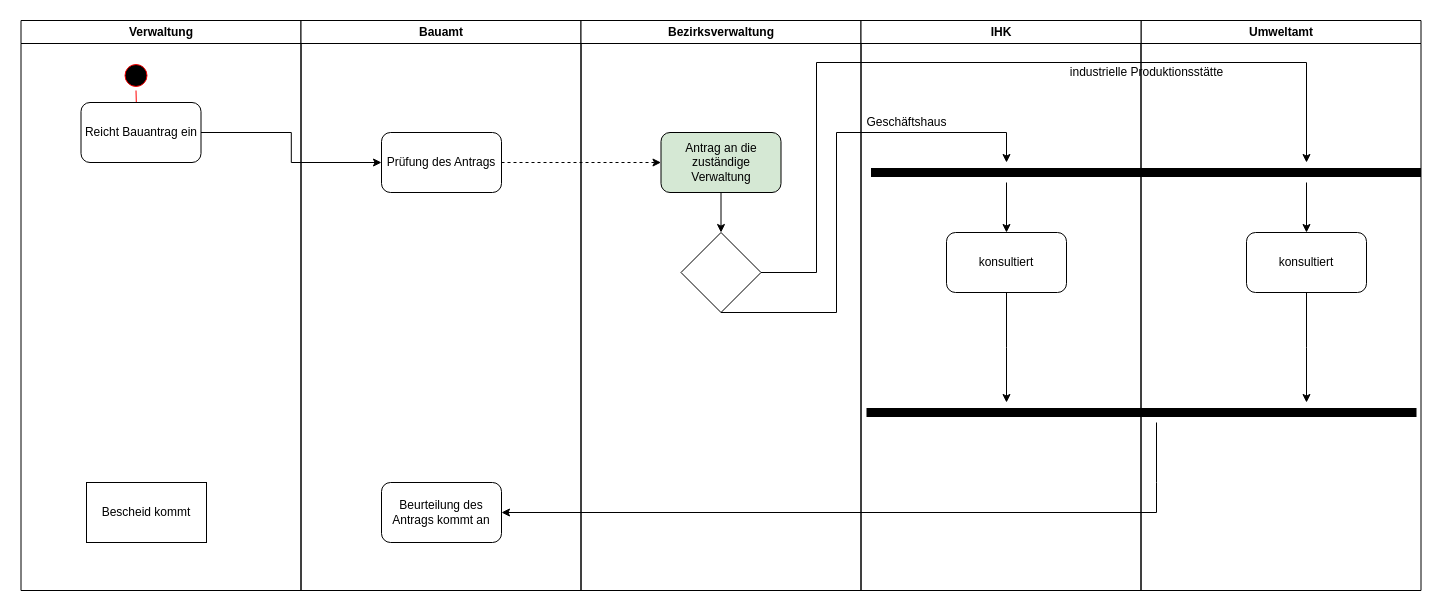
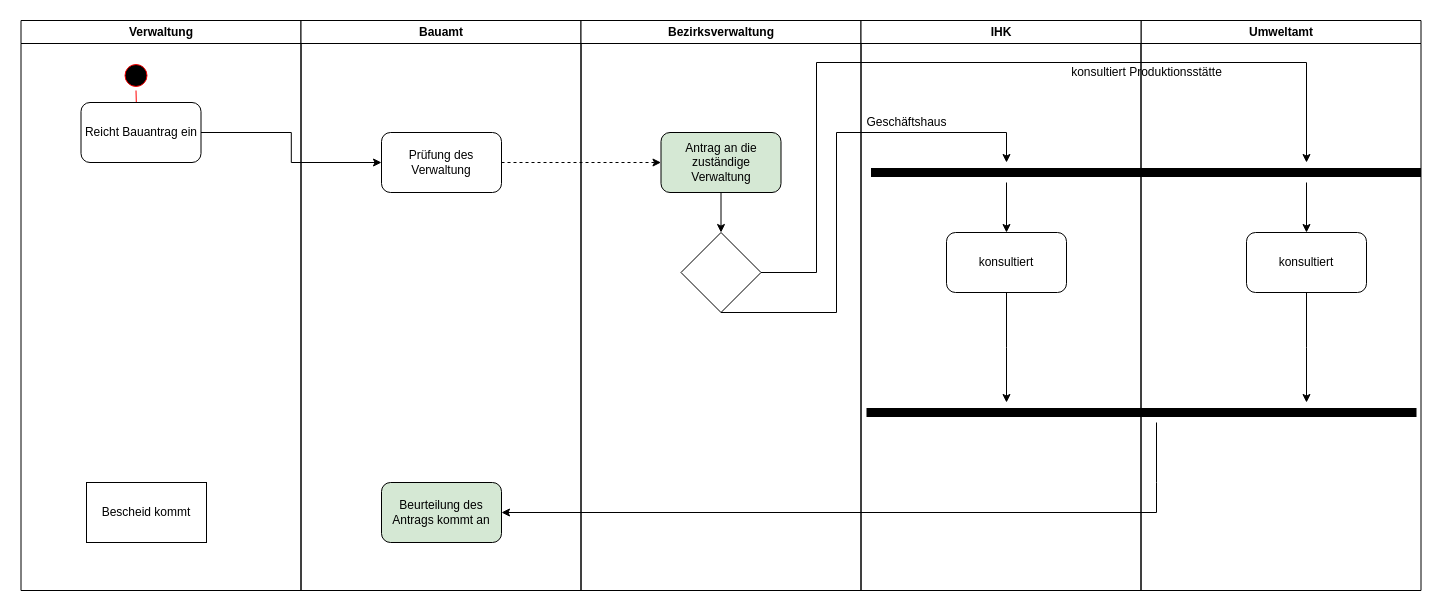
node "industrielle Produktionsstätte": label "industrielle Produktionsstätte" -> "konsultiert Produktionsstätte"
node "Prüfung des Antrags": label "Prüfung des Antrags" -> "Prüfung des Verwaltung"
node "Beurteilung des Antrags kommt an": fillcolor #ffffff -> #d5e8d4
